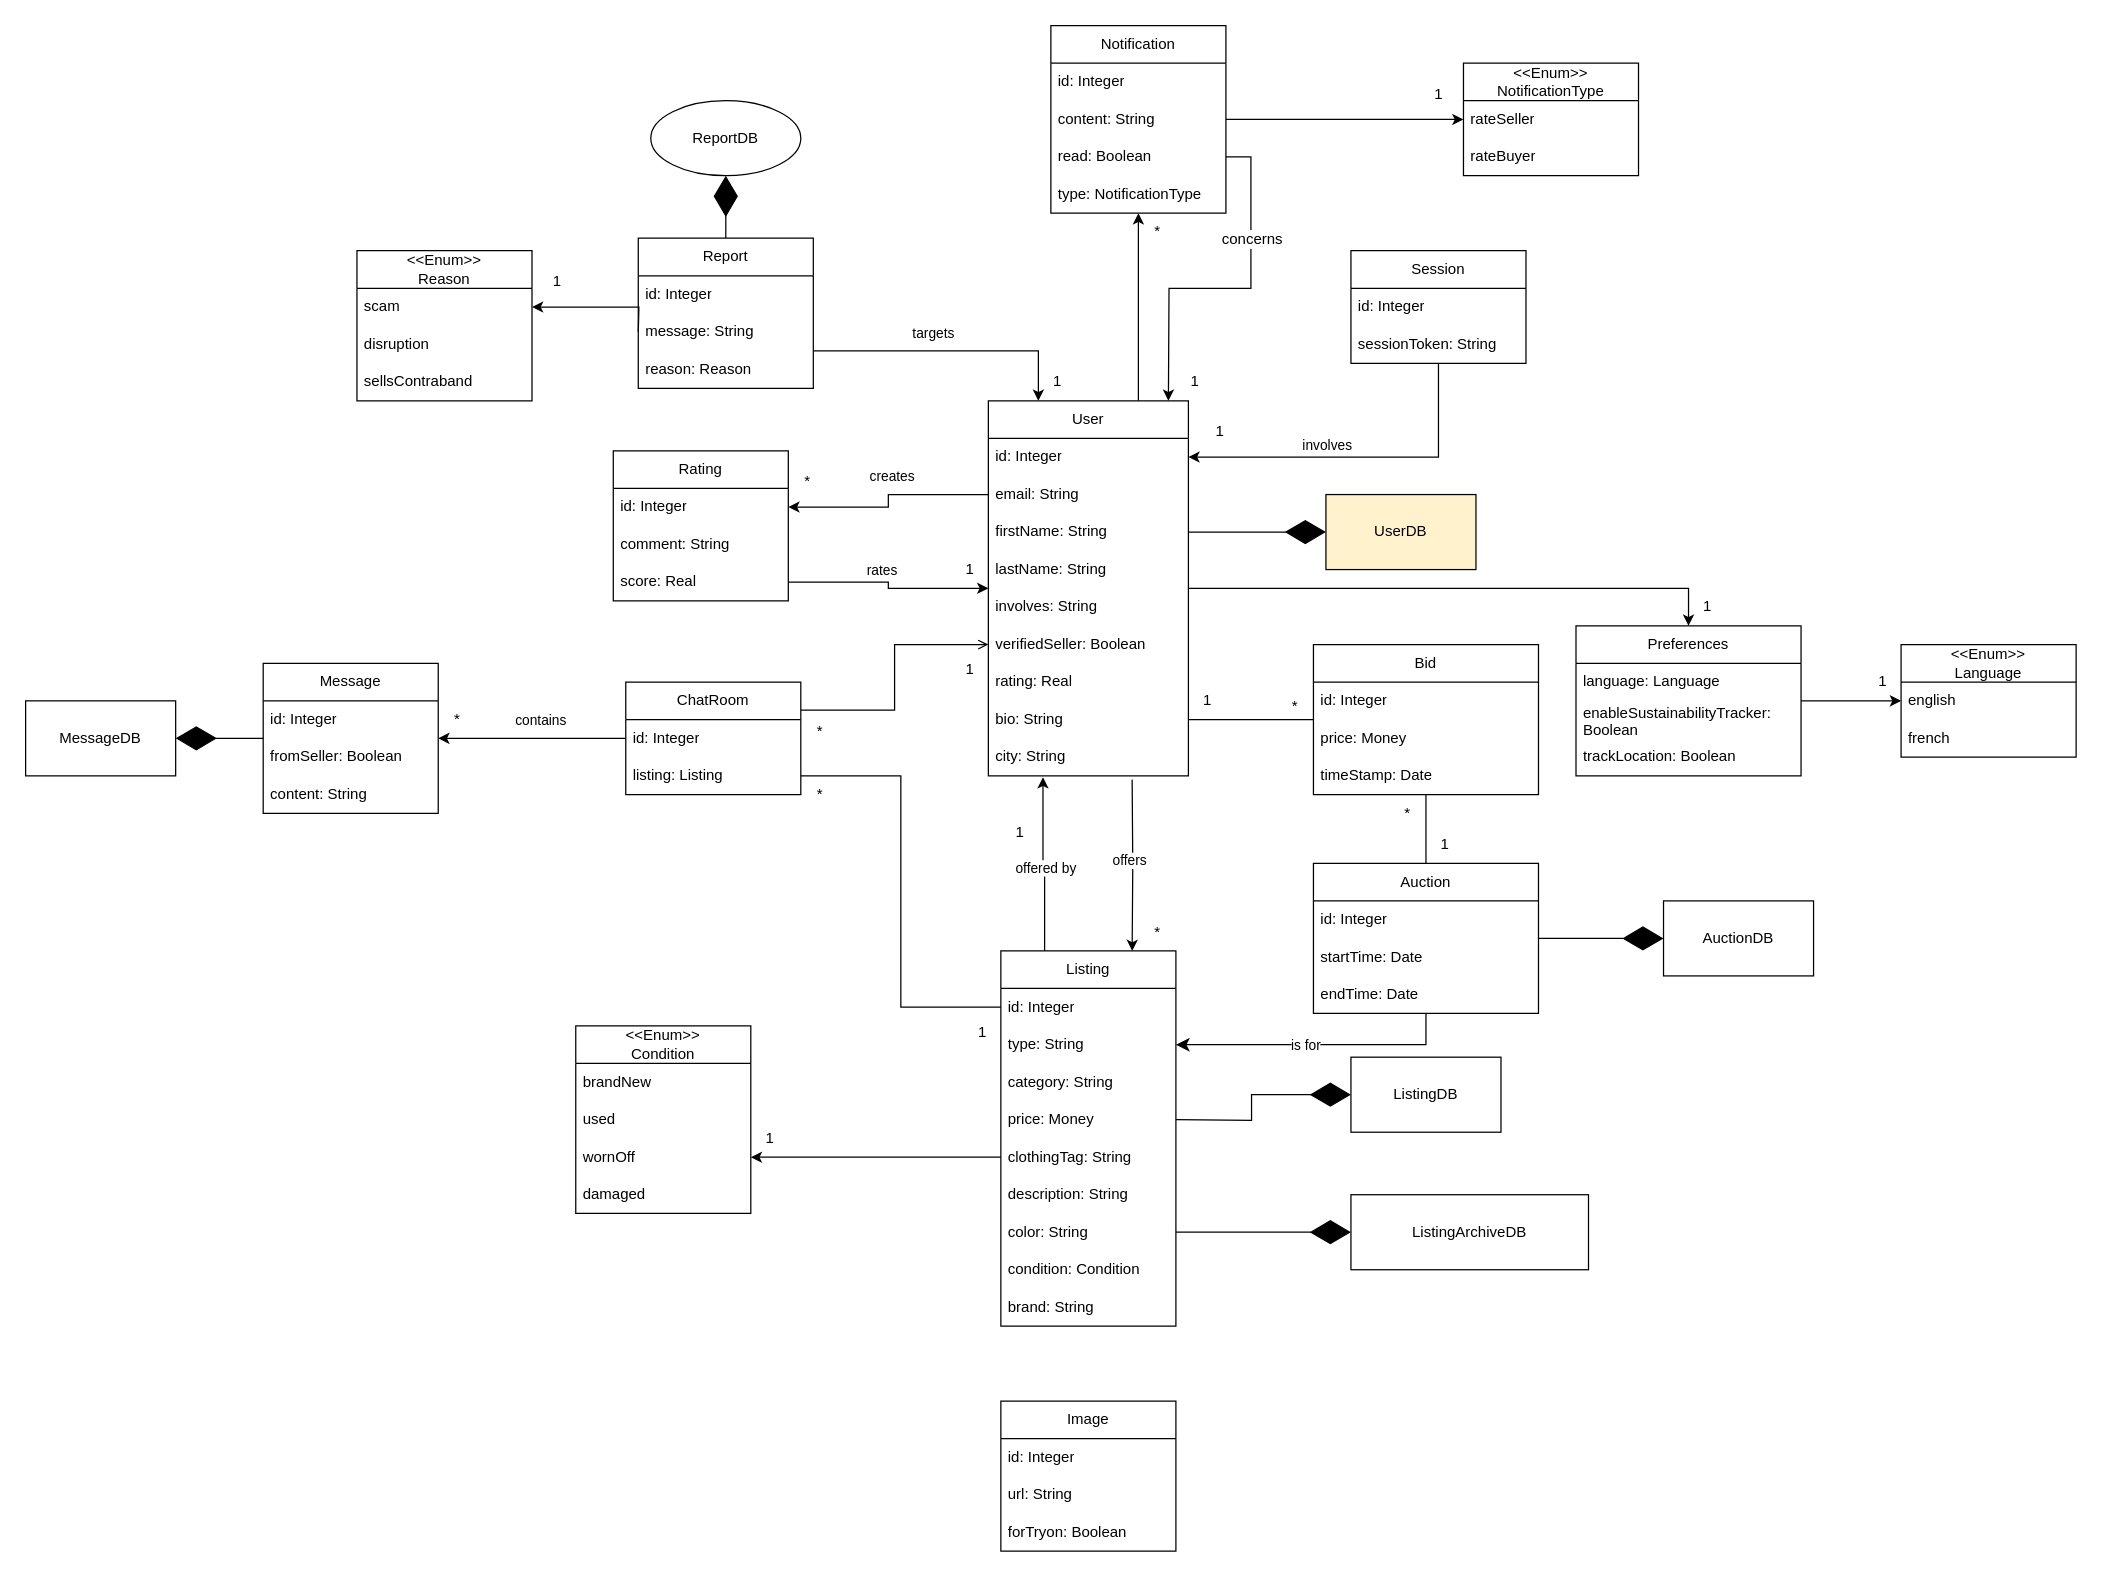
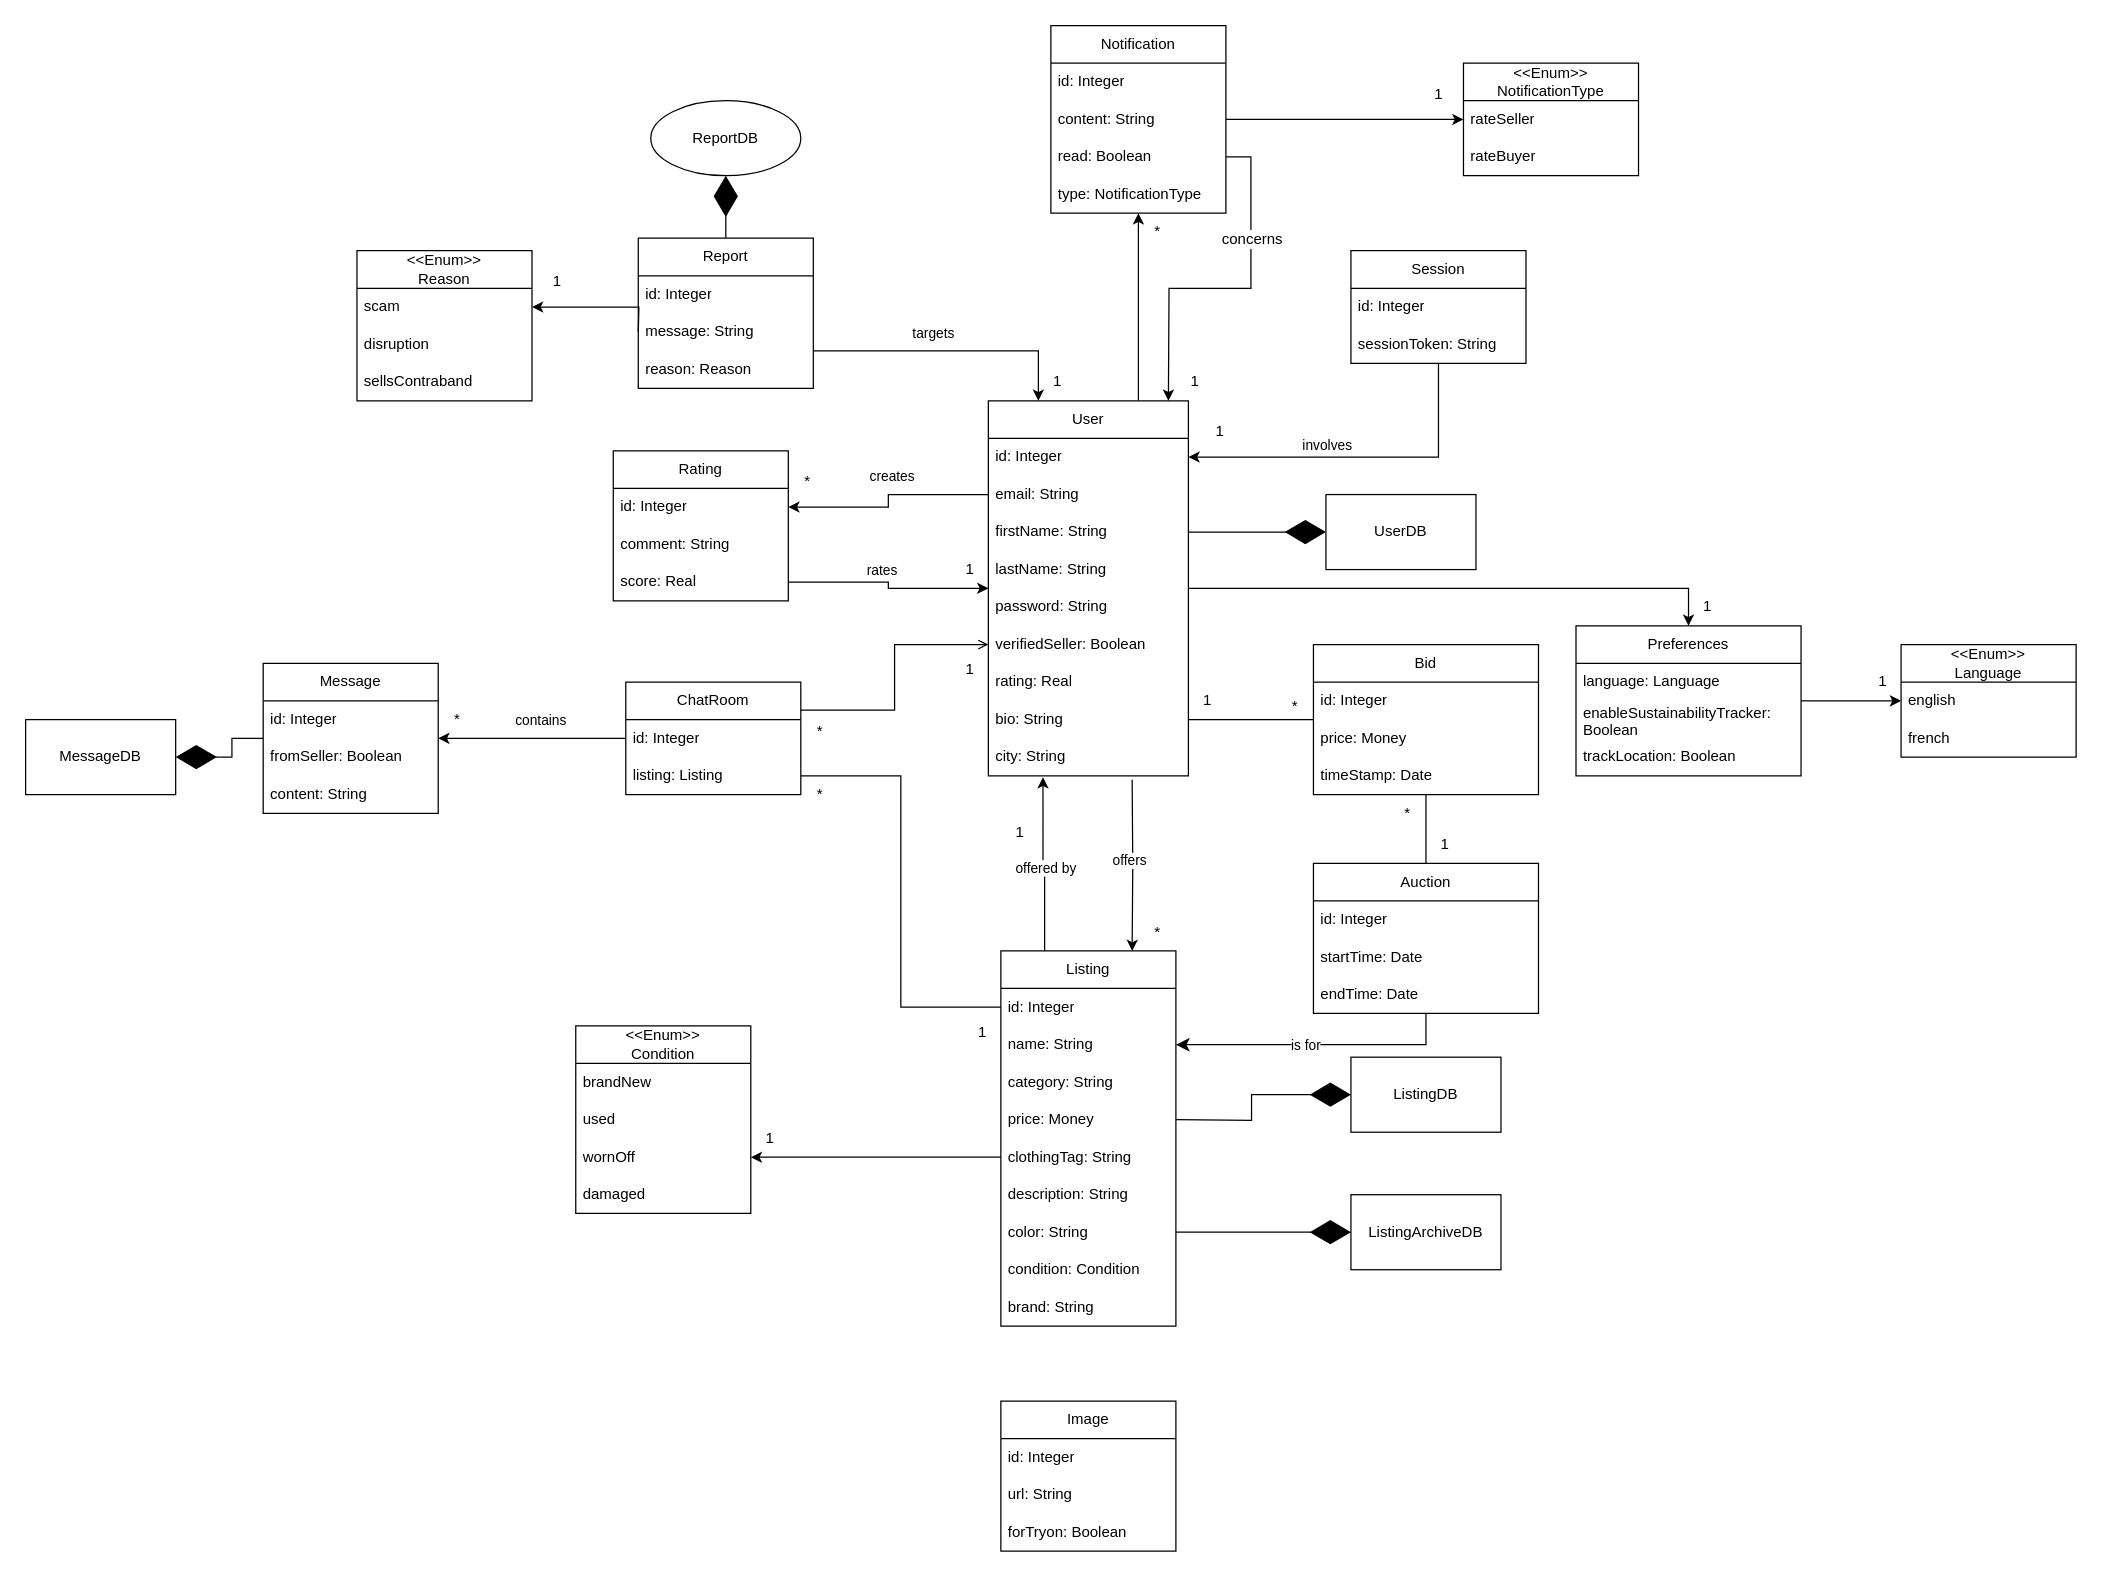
node "UserDB": fillcolor #fff2cc -> #ffffff
node "involves: String": label "involves: String" -> "password: String"
node "MessageDB": moved (101, 738) -> (101, 757)
edge "Auction" -> "AuctionDB": removed
node "AuctionDB": removed
node "type: String": label "type: String" -> "name: String"
node "ListingArchiveDB": size 238x75 -> 150x75
